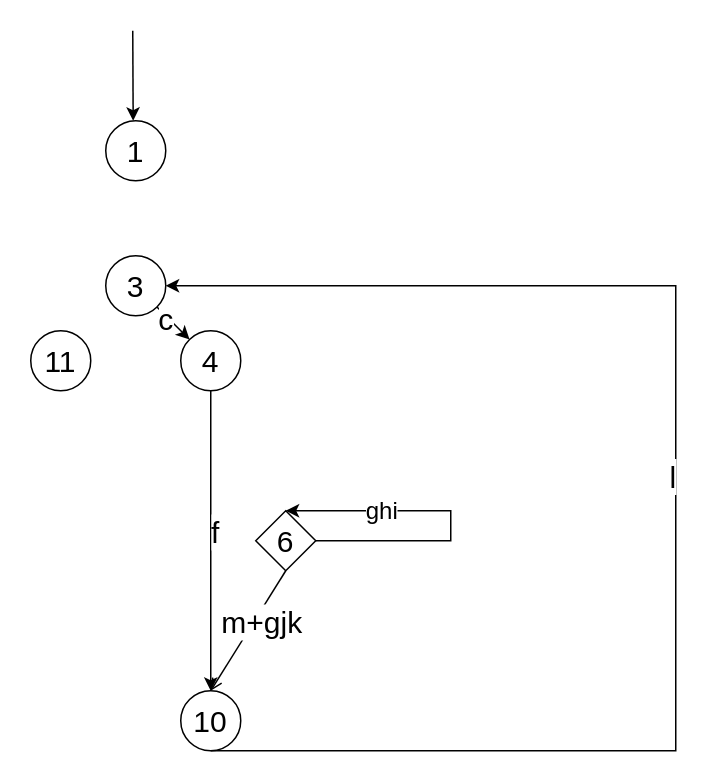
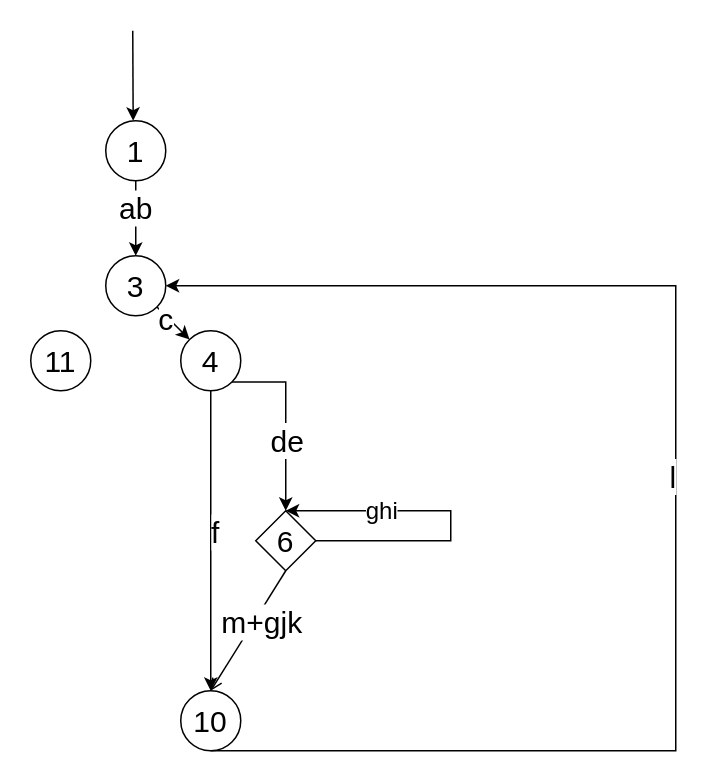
edge "1" -> "3": added, label "ab"
edge "4" -> "6": added, label "de"
